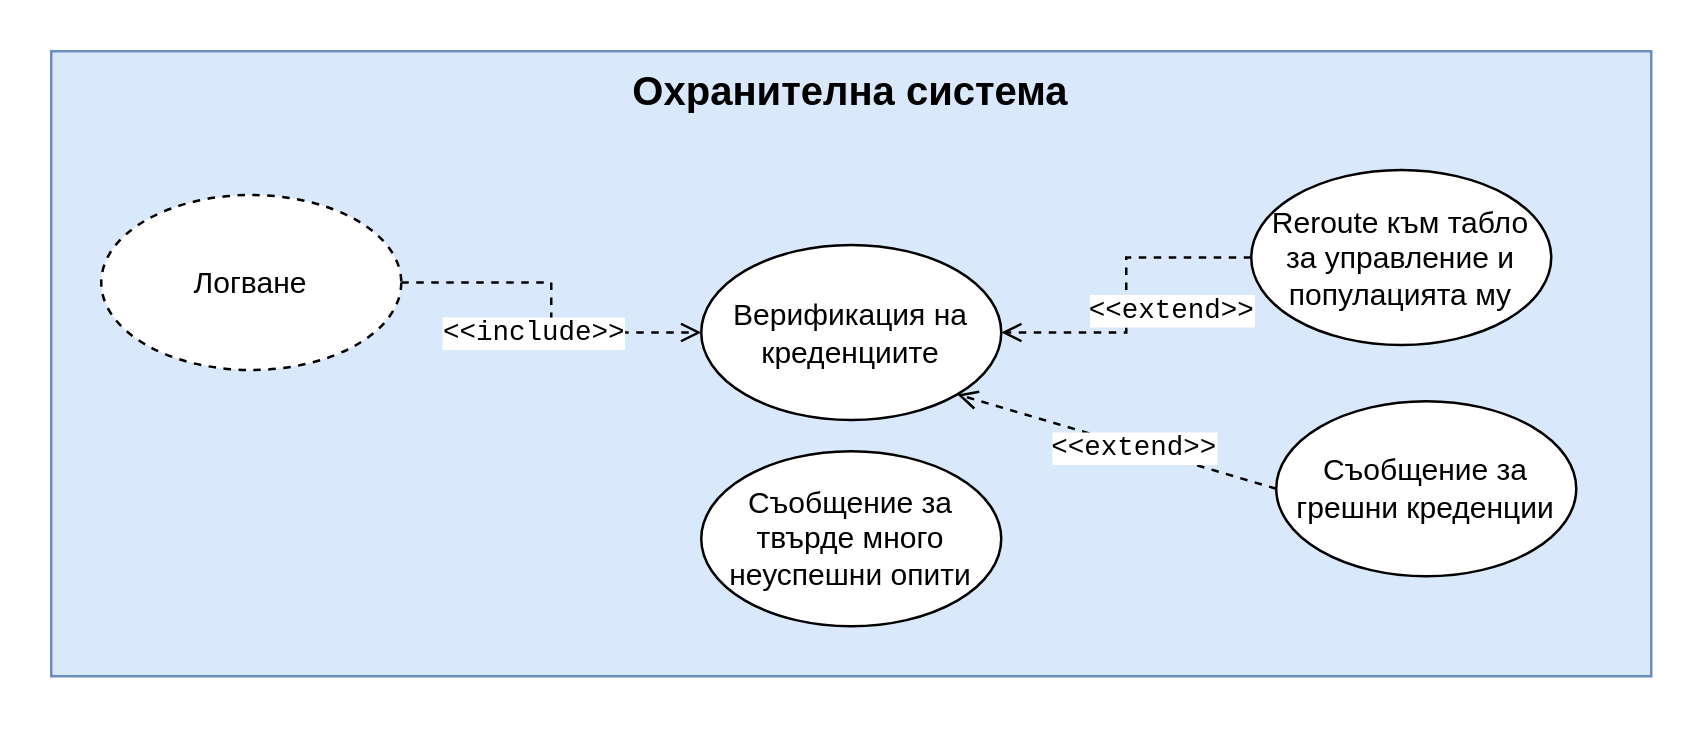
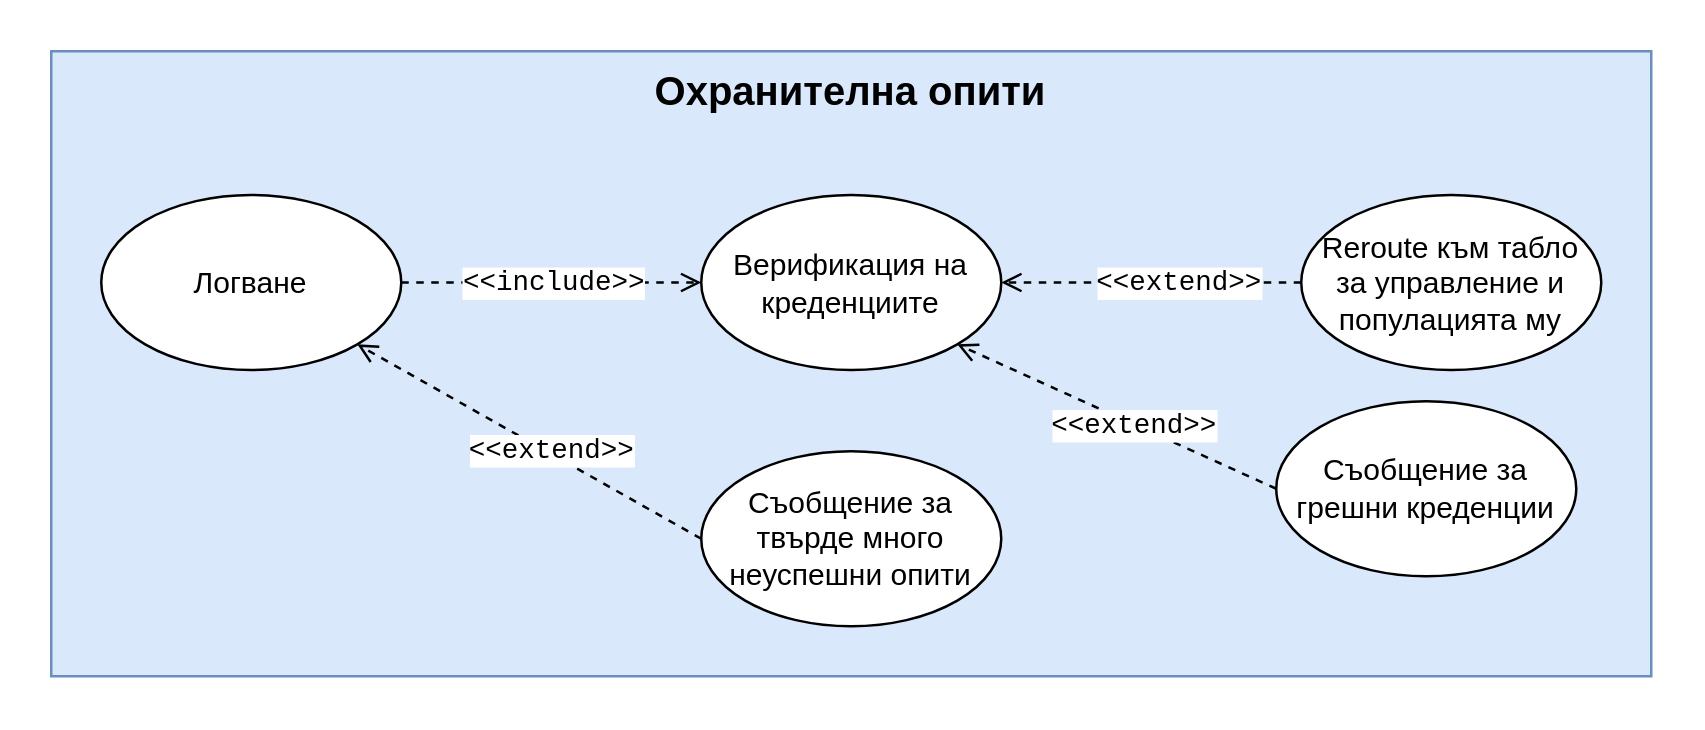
node "Охранителна система": label "Охранителна система" -> "Охранителна опити"
node "Reroute към табло за управление и популацията му": moved (1401, 258) -> (1451, 283)
node "Логване": style dashed -> solid
node "Верификация на креденциите": moved (851, 333) -> (851, 283)
edge "Съобщение за твърде много неуспешни опити" -> "Логване": added, label "<<extend>>"
